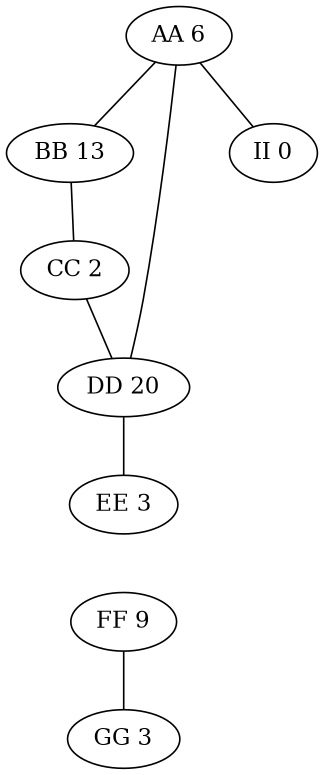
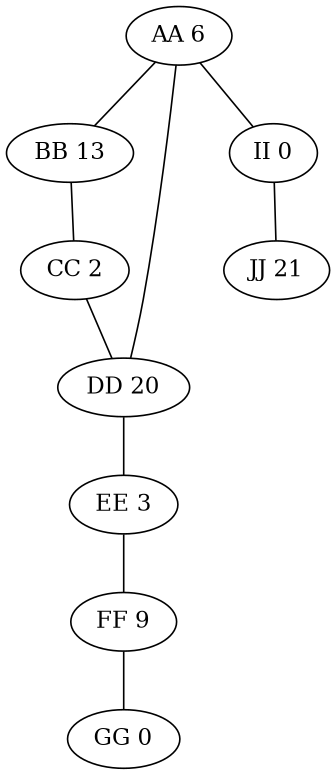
node "JJ 21": added
edge "EE 3" -- "FF 9": added
node "GG 3": label "GG 3" -> "GG 0"
